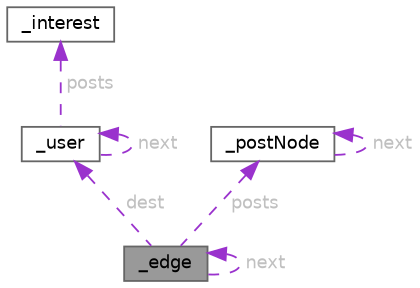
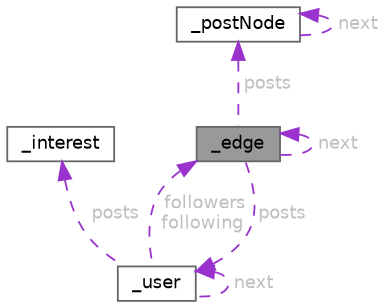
edge "_edge" -> "_user": label " dest" -> " posts"
edge "_user" -> "_edge": added, label "followers following"
